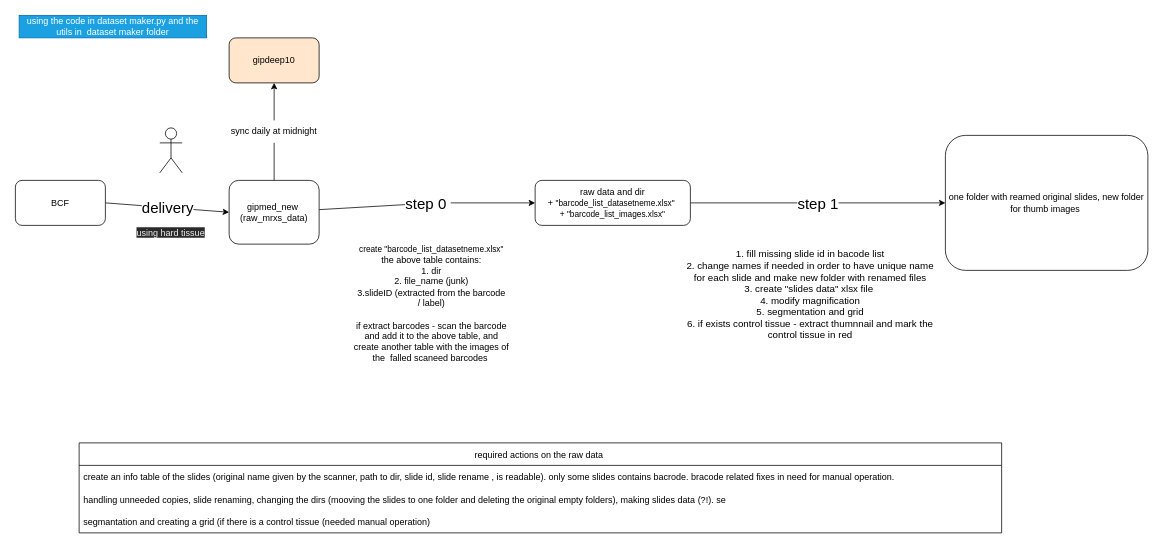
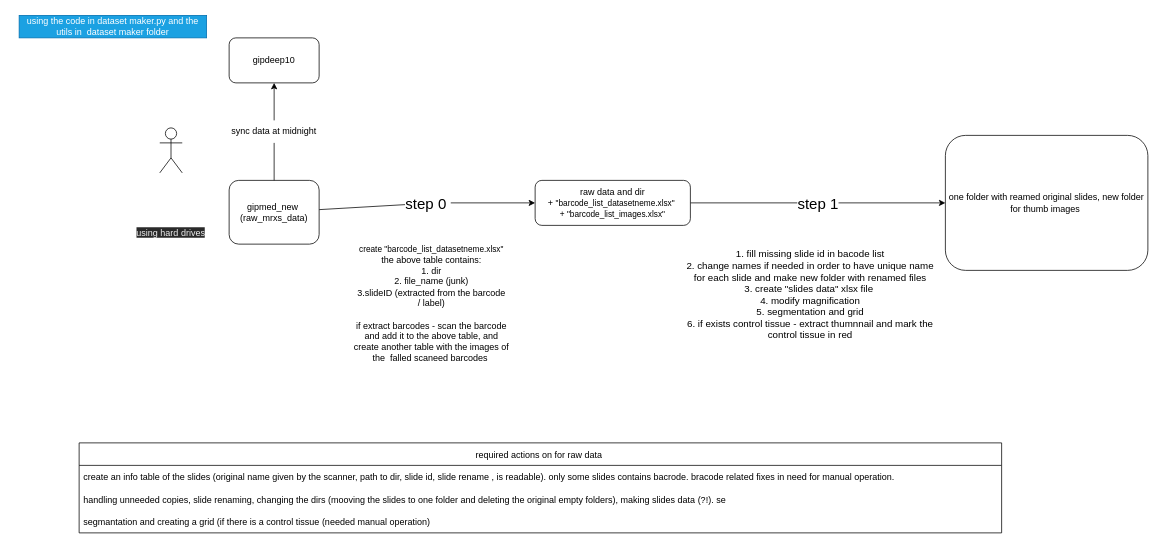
node "gipdeep10": fillcolor #ffe6cc -> #ffffff
node "sync daily at midnight": label "sync daily at midnight" -> "sync data at midnight"
node "BCF": removed
edge "BCF" -> "gipmed_new (raw_mrxs_data)": removed, label "delivery"
node "using hard tissue": label "using hard tissue" -> "using hard drives"
node "required actions on the raw data": label "required actions on the raw data" -> "required actions on for raw data"
